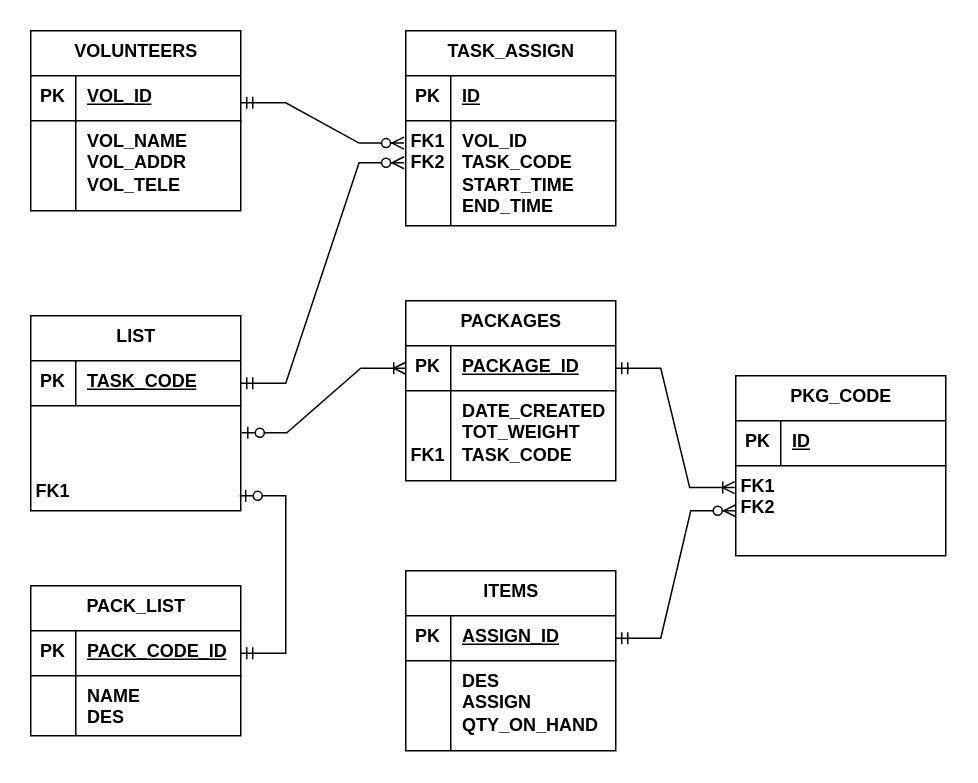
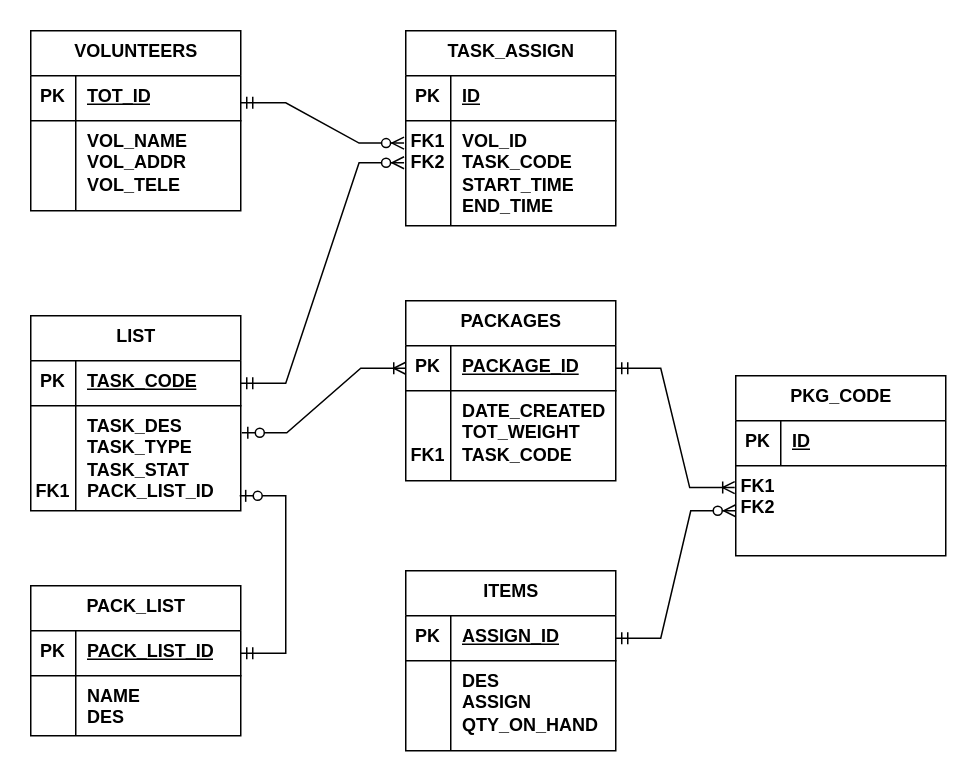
node "VOL_ID": label "VOL_ID" -> "TOT_ID"
node "TASK_DES TASK_TYPE TASK_STAT PACK_LIST_ID": added
node "PACK_CODE_ID": label "PACK_CODE_ID" -> "PACK_LIST_ID"
